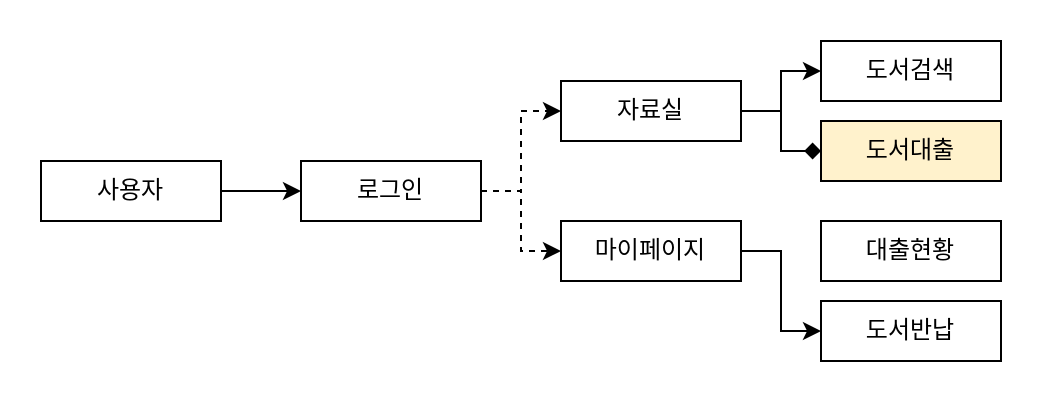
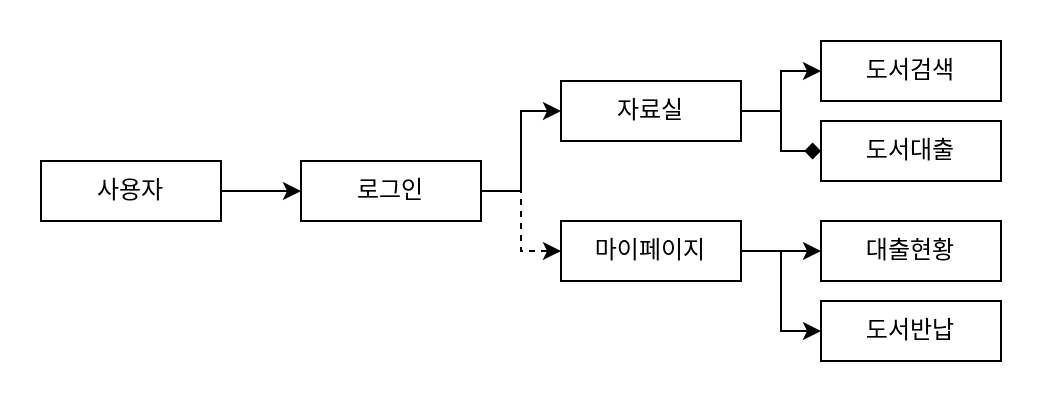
edge "로그인" -> "자료실": style dashed -> solid
node "도서대출": fillcolor #fff2cc -> #ffffff
edge "마이페이지" -> "대출현황": added
